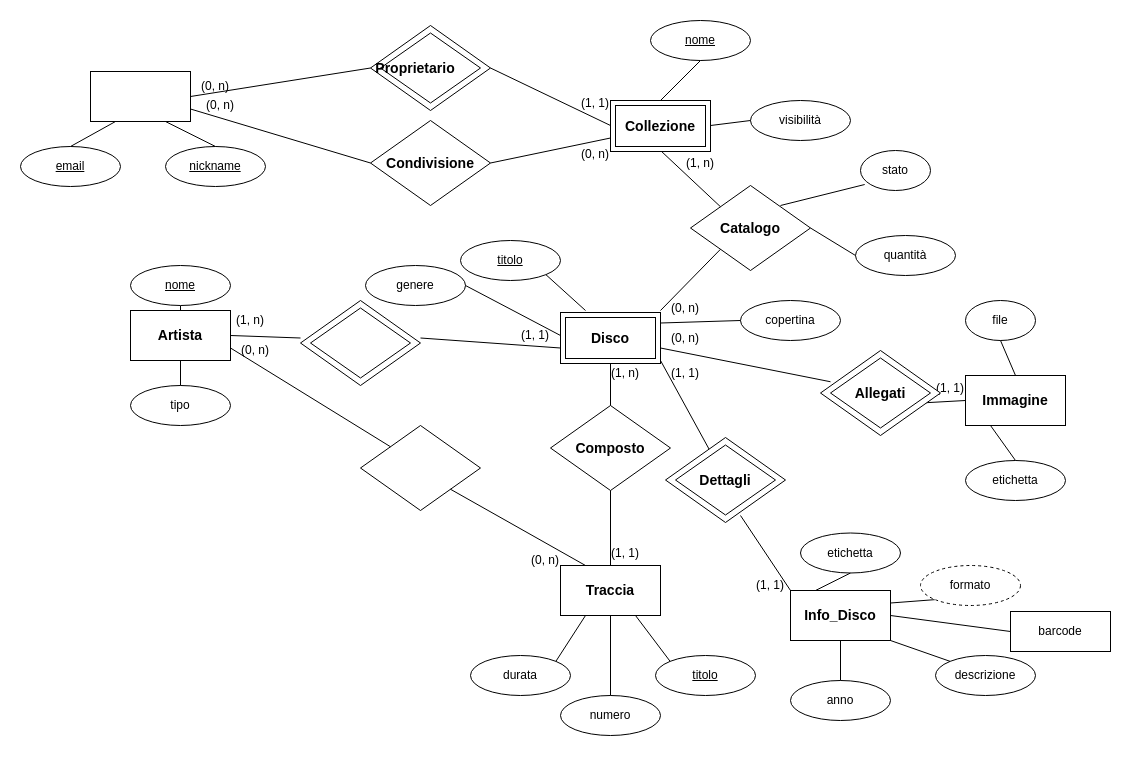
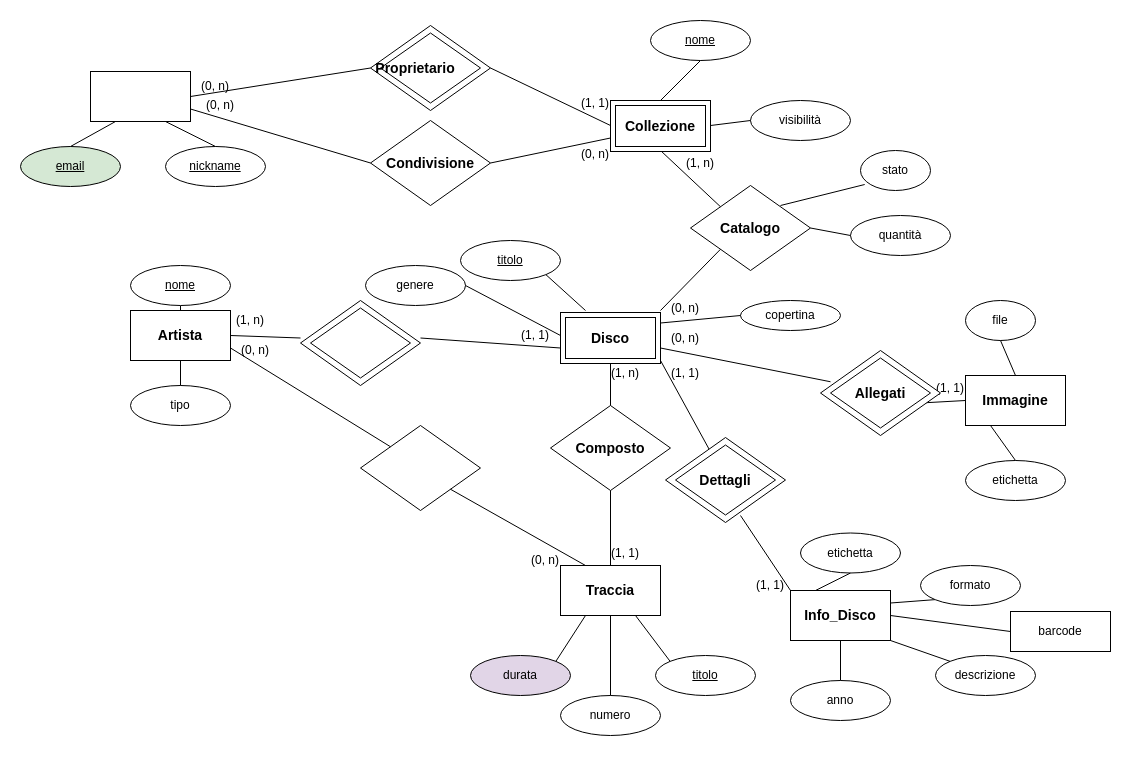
node "email": fillcolor #ffffff -> #d5e8d4
node "quantità": moved (906, 256) -> (901, 236)
node "copertina": size 100x40 -> 100x30
node "formato": style dashed -> solid
node "durata": fillcolor #ffffff -> #e1d5e7
